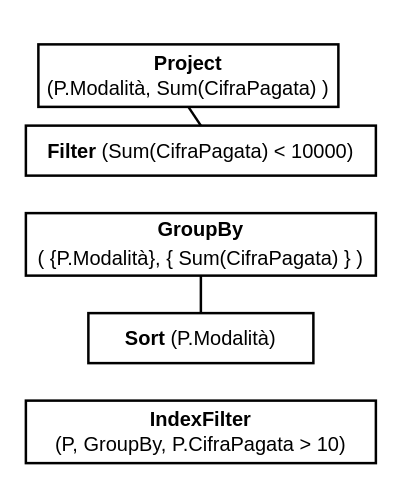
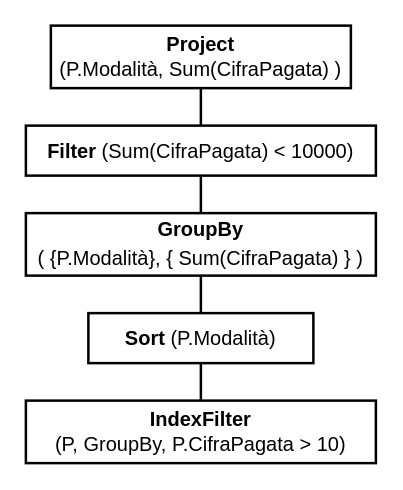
node "Project (P.Modalità, Sum(CifraPagata) )": moved (188, 76) -> (201, 57)
edge "Filter (Sum(CifraPagata) < 10000)" -- "GroupBy ( {P.Modalità}, { Sum(CifraPagata) } )": added
edge "Sort (P.Modalità)" -- "IndexFilter (P, GroupBy, P.CifraPagata > 10)": added
